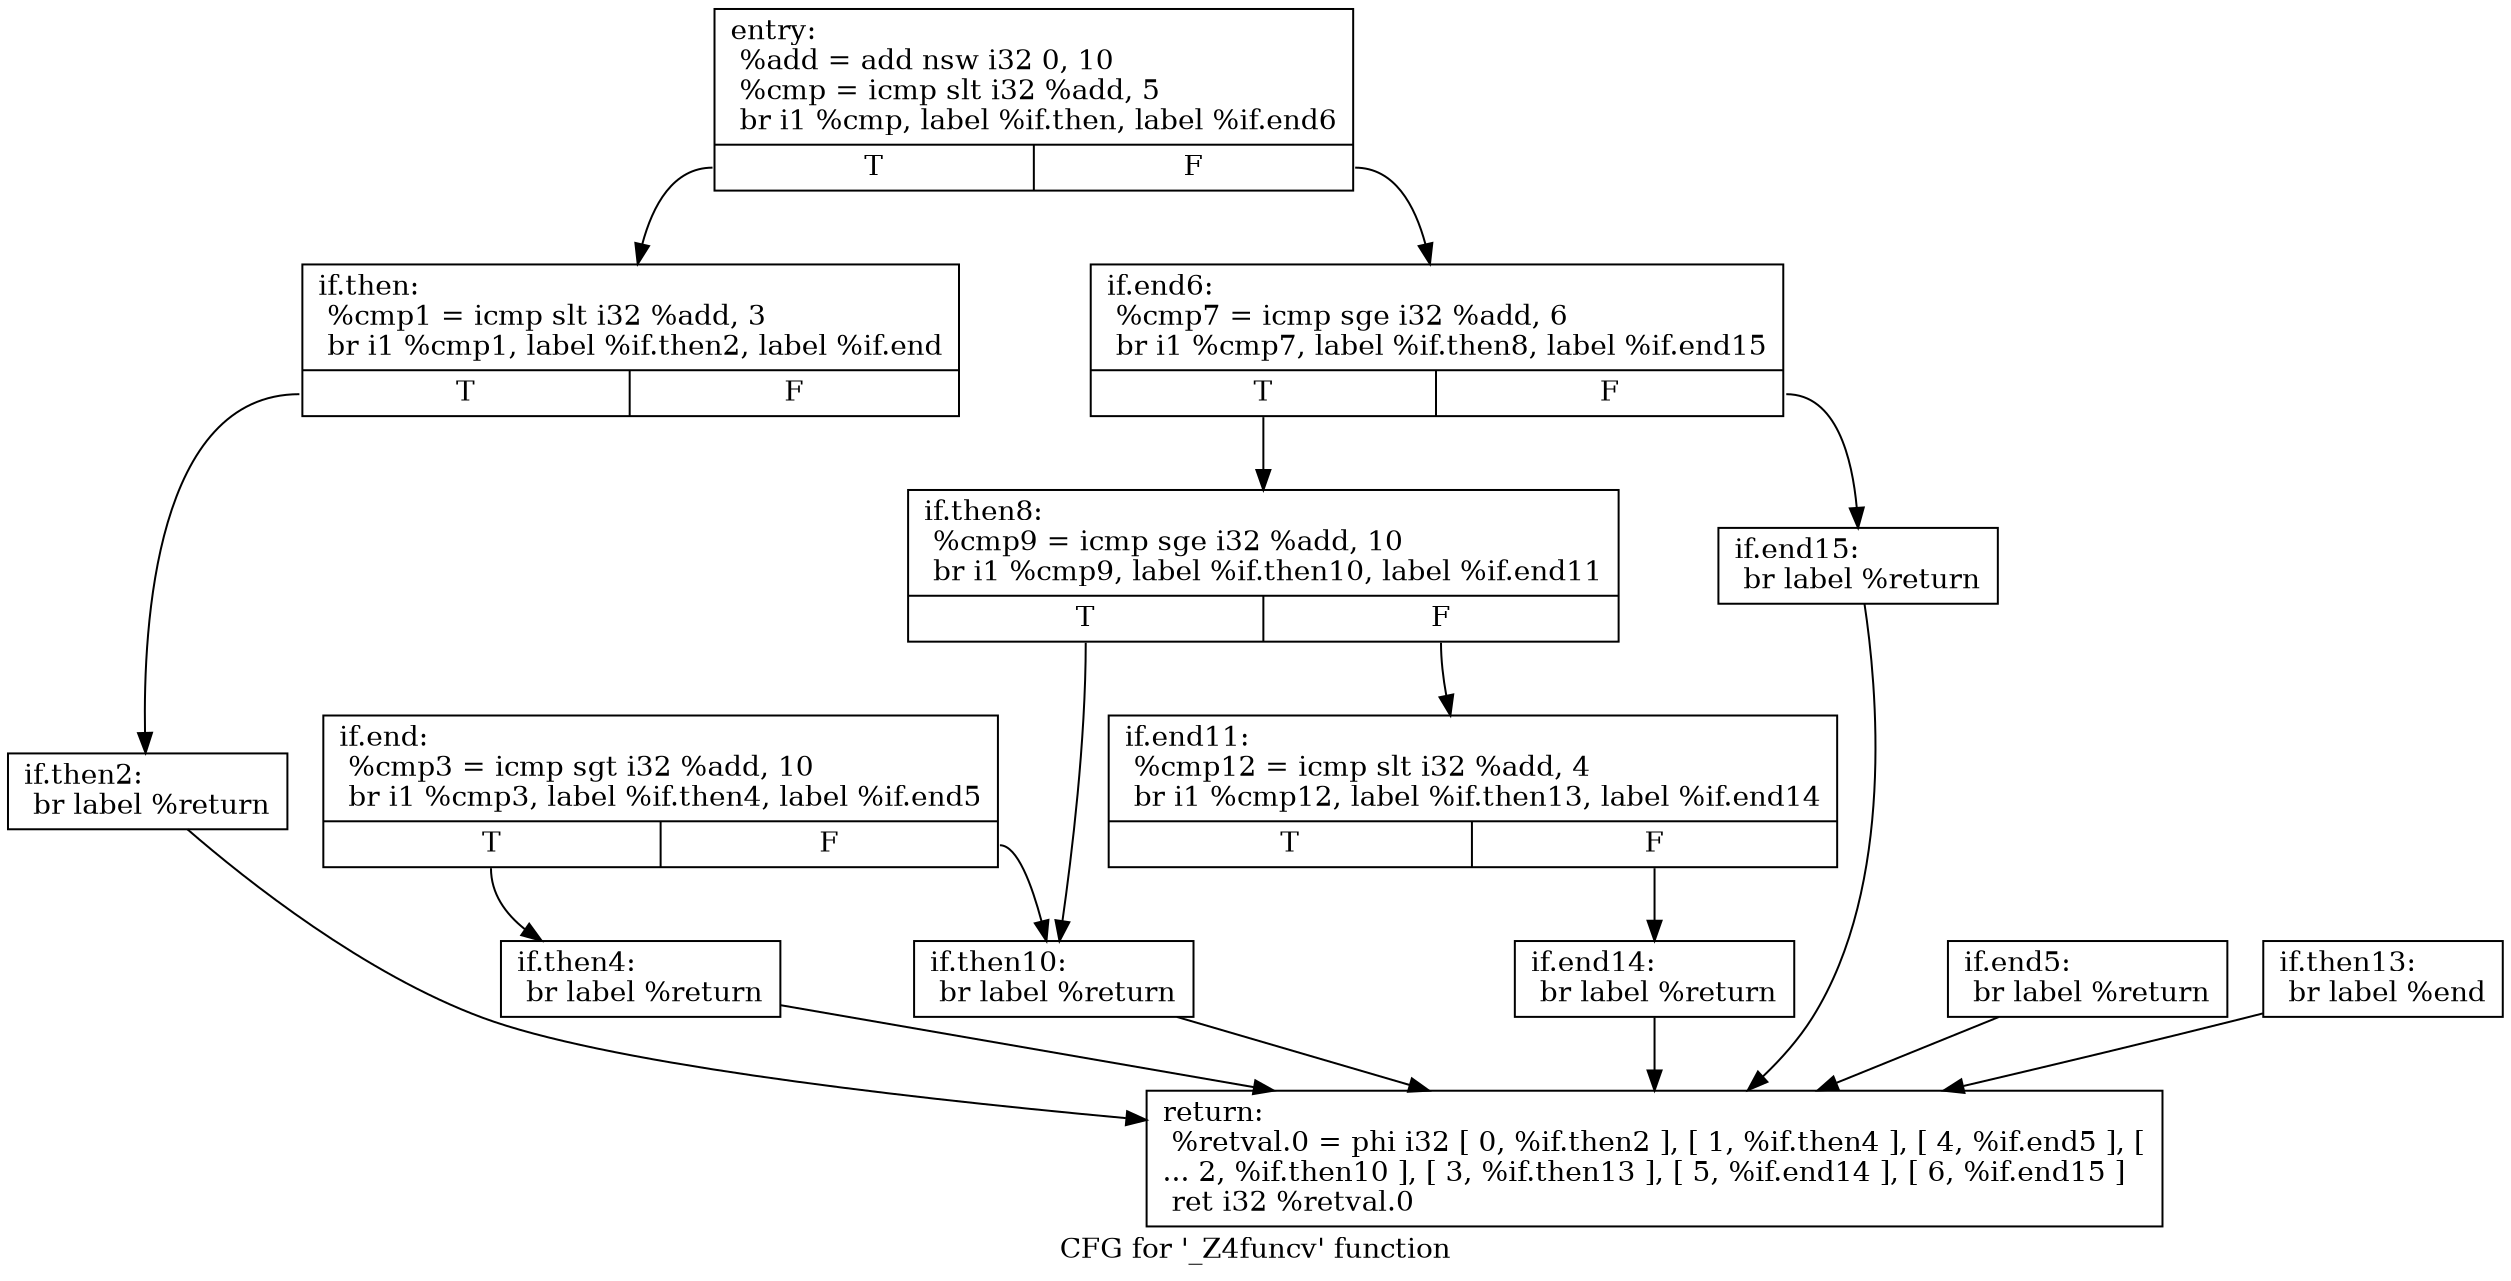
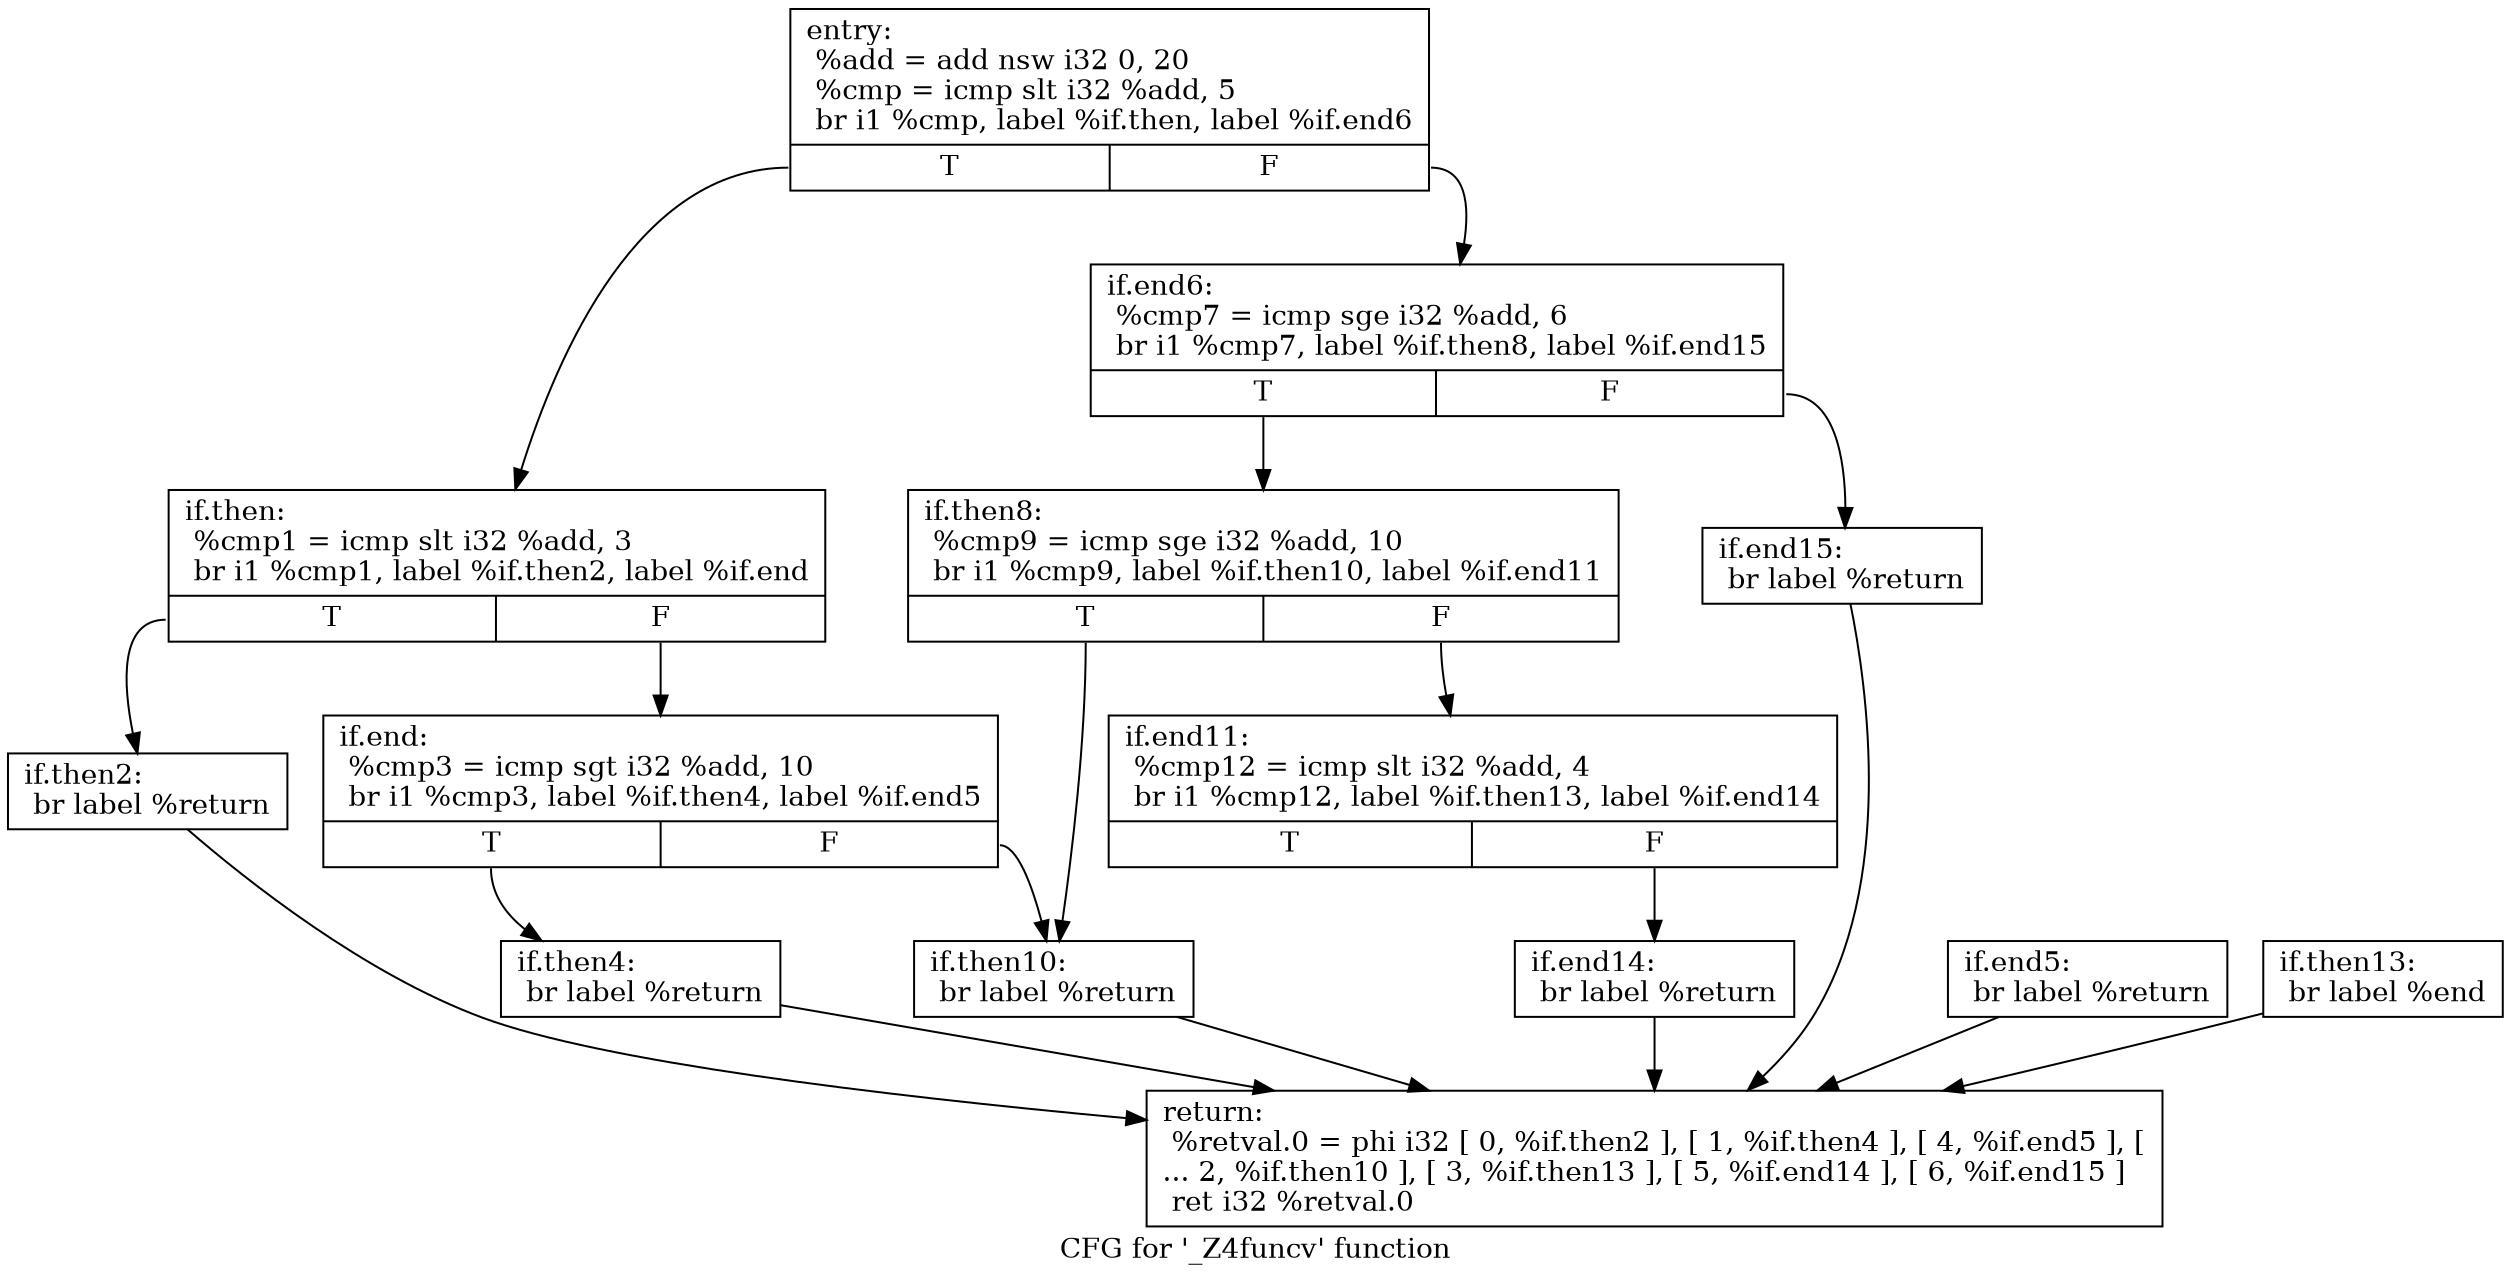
node "entry:": text "%add = add nsw i32 0, 10" -> "%add = add nsw i32 0, 20"
edge "if.then:" -> "if.end:": added
